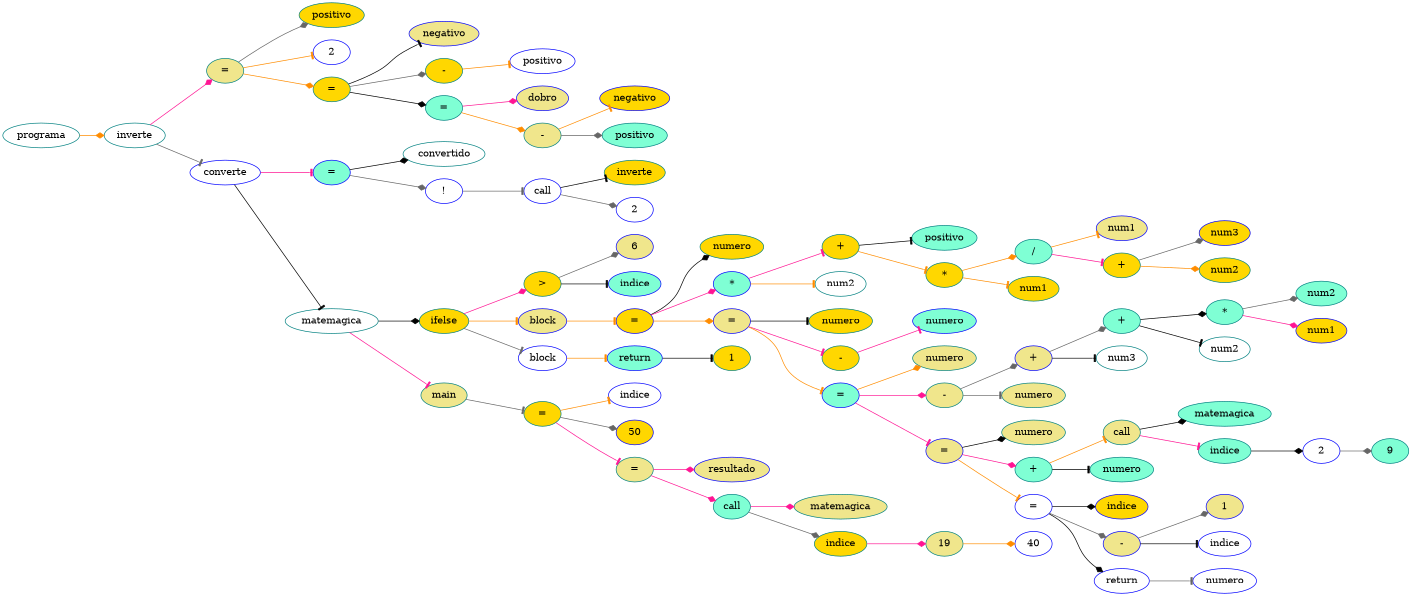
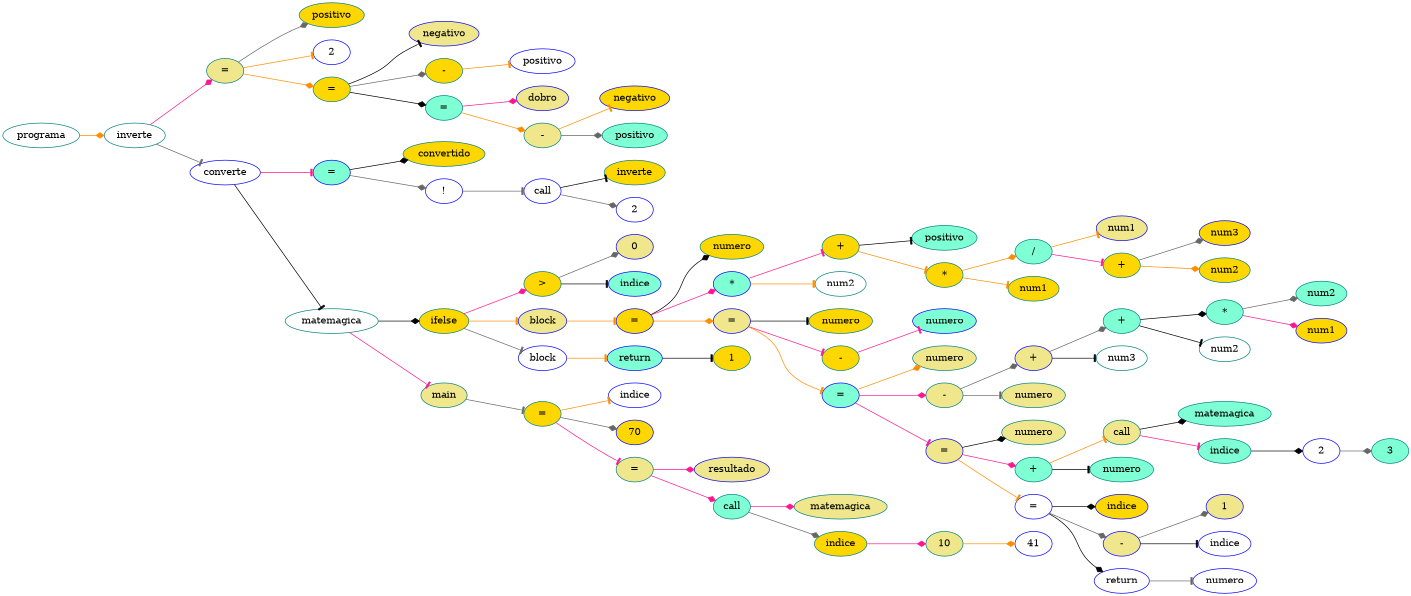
node "convertido": fillcolor white -> gold
node "6": label "6" -> "0"
node "50": label "50" -> "70"
node "9": label "9" -> "3"
node "19": label "19" -> "10"
node "40": label "40" -> "41"
